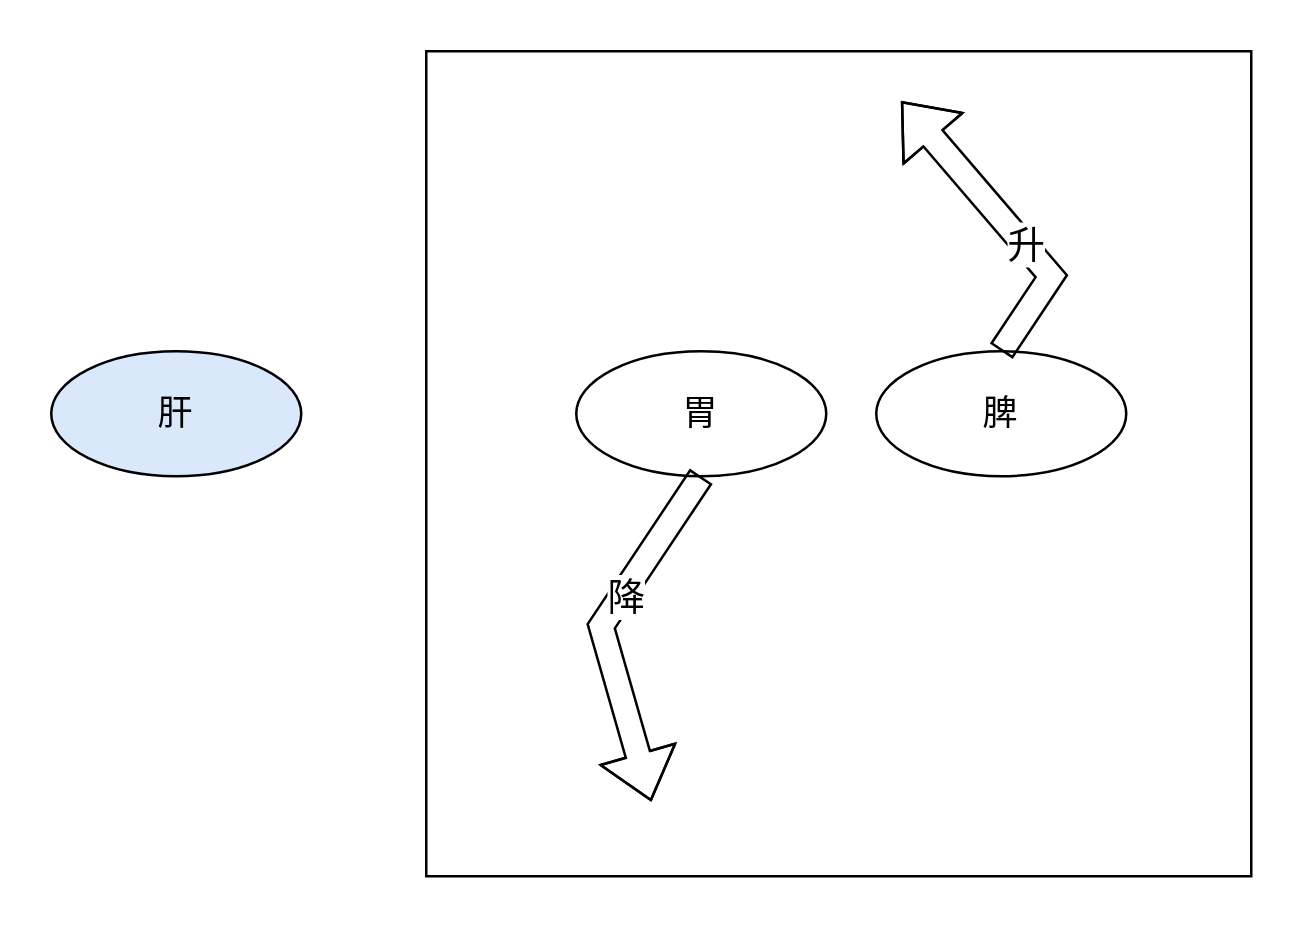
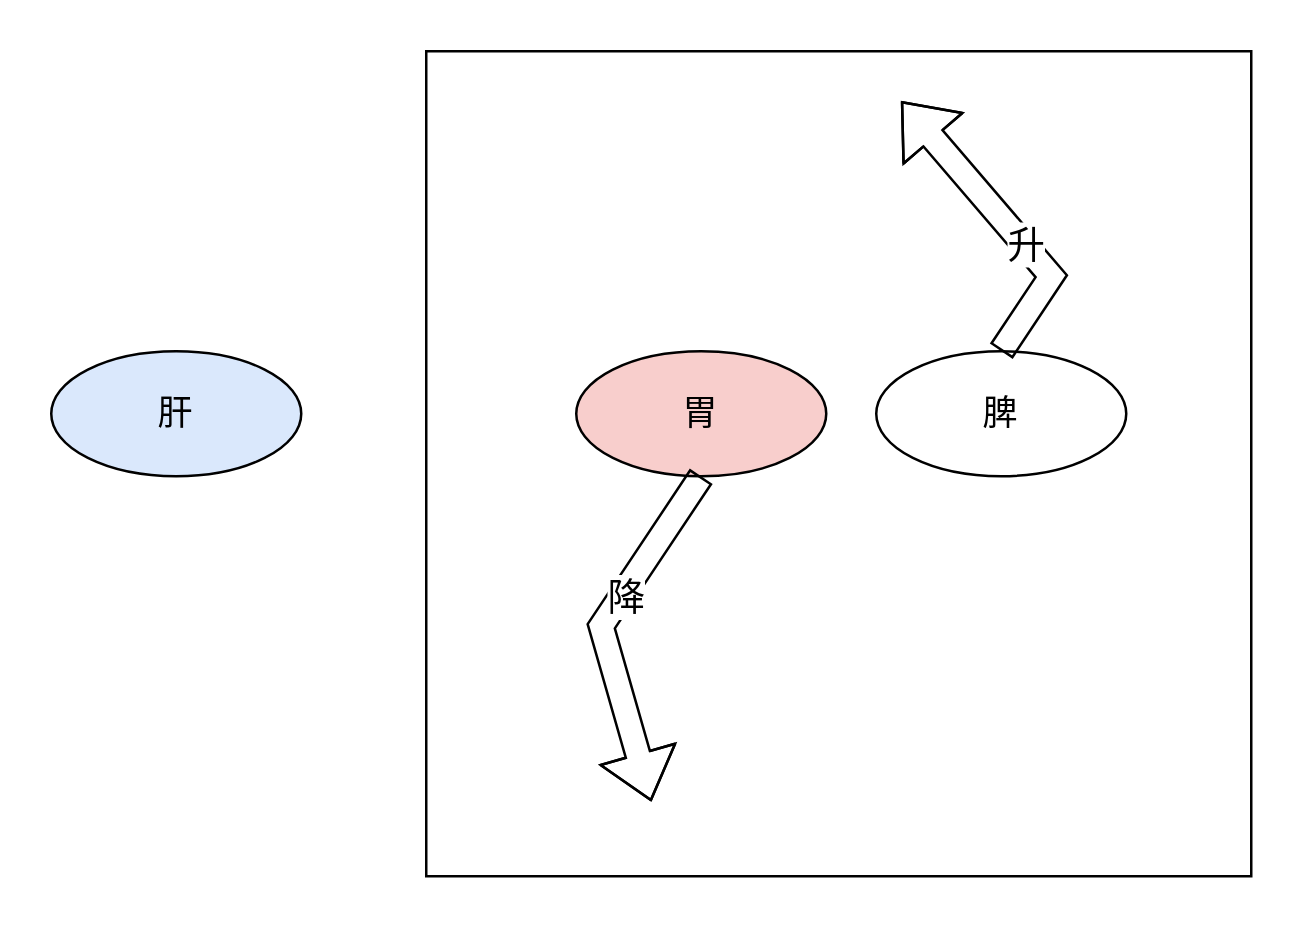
node "胃": fillcolor #ffffff -> #f8cecc
